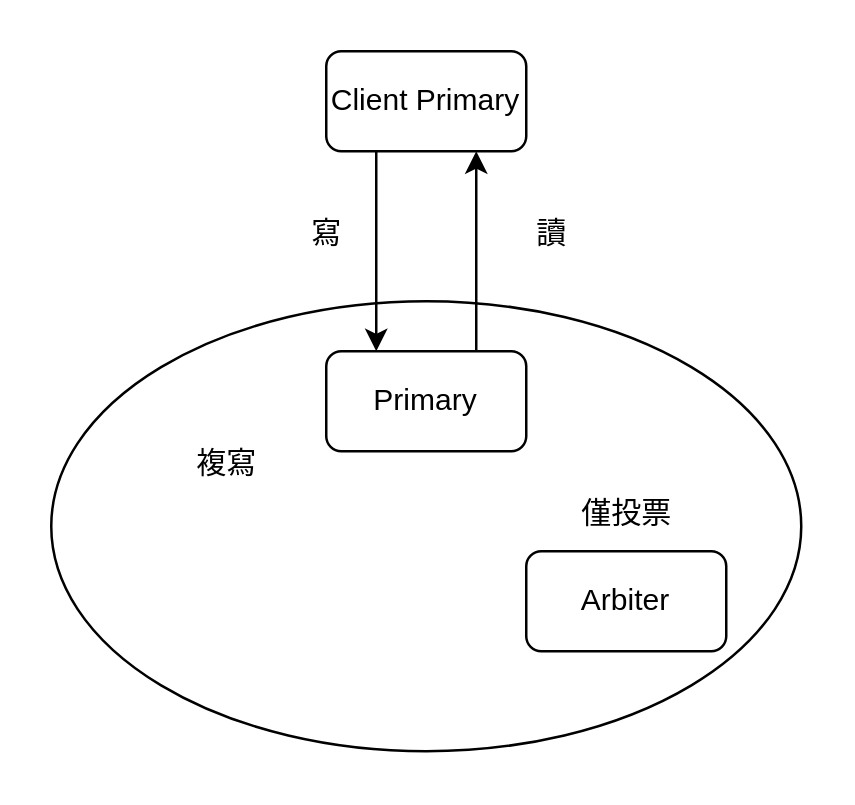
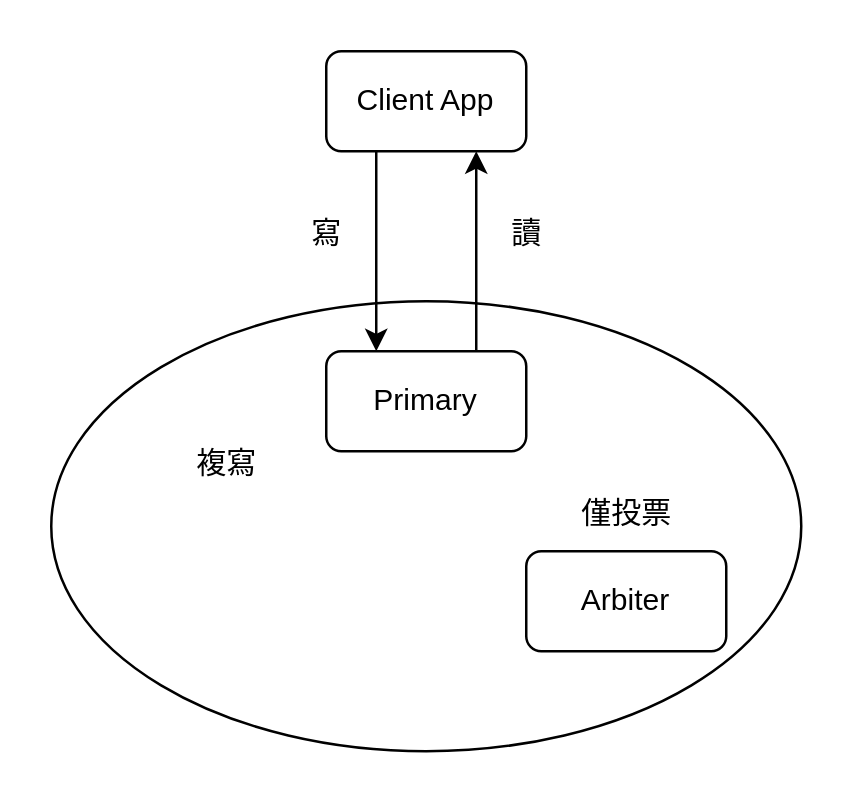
node "Client Primary": label "Client Primary" -> "Client App"
node "讀": moved (551, 234) -> (526, 234)
